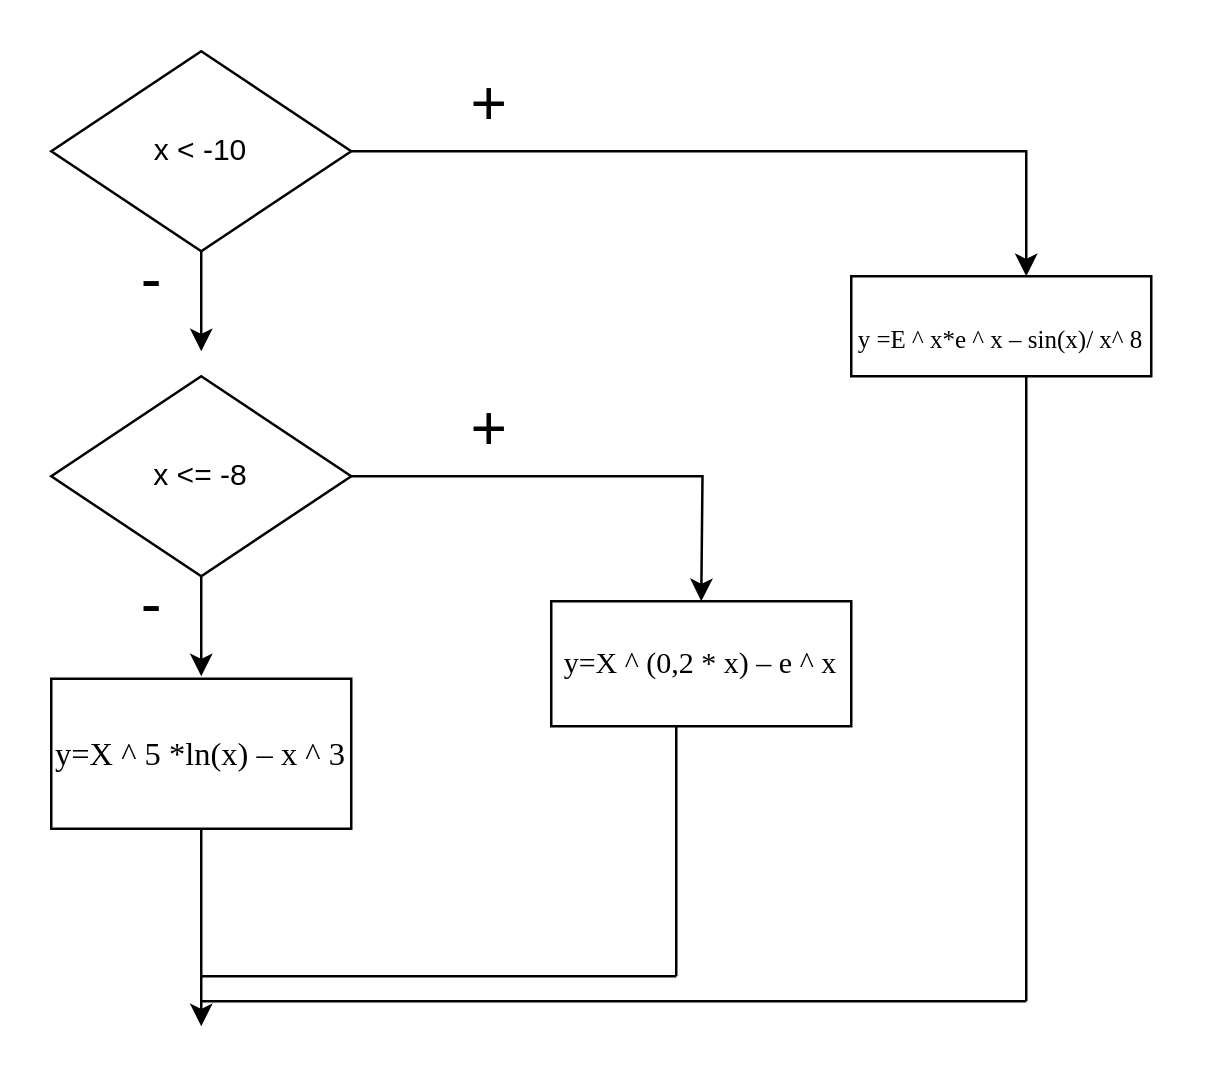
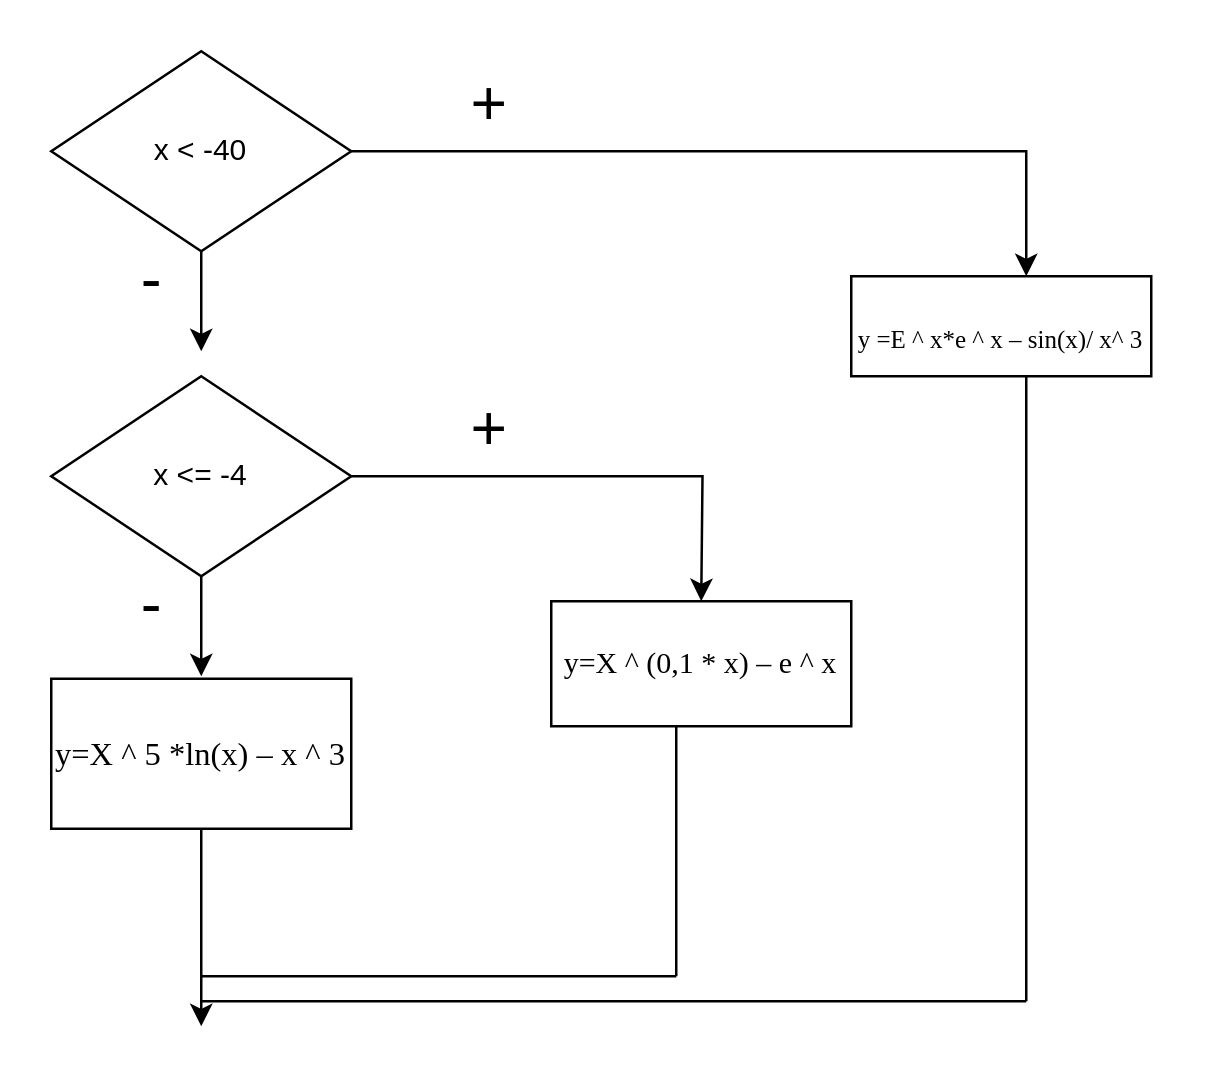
node "x < -10": label "x < -10" -> "x < -40"
node "y =E ^ x*e ^ x – sin(x)/ x^ 8": label "y =E ^ x*e ^ x – sin(x)/ x^ 8" -> "y =E ^ x*e ^ x – sin(x)/ x^ 3"
node "x <= -8": label "x <= -8" -> "x <= -4"
node "y=X ^ (0,2 * x) – e ^ x": label "y=X ^ (0,2 * x) – e ^ x" -> "y=X ^ (0,1 * x) – e ^ x"
